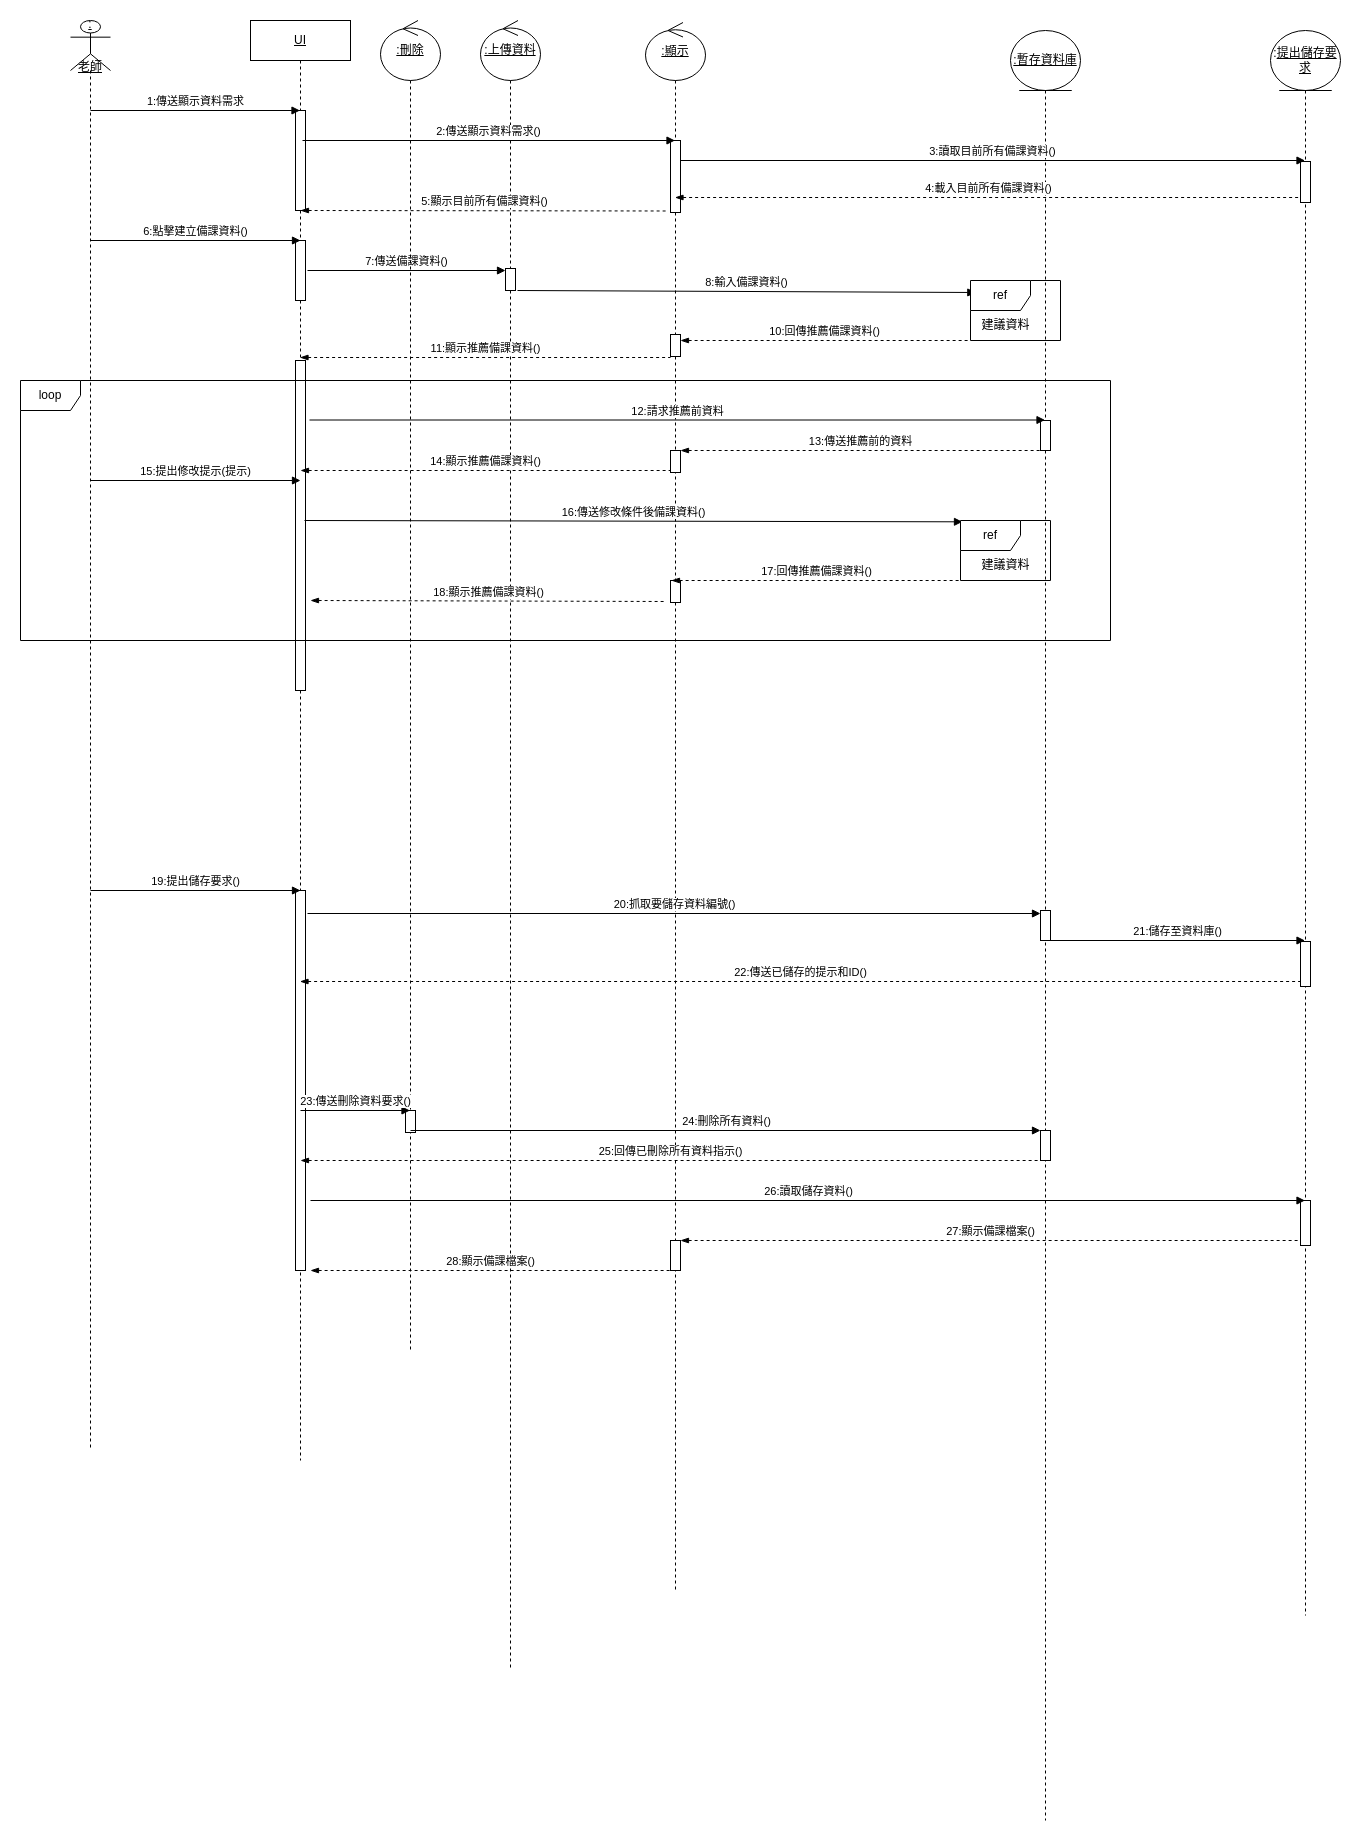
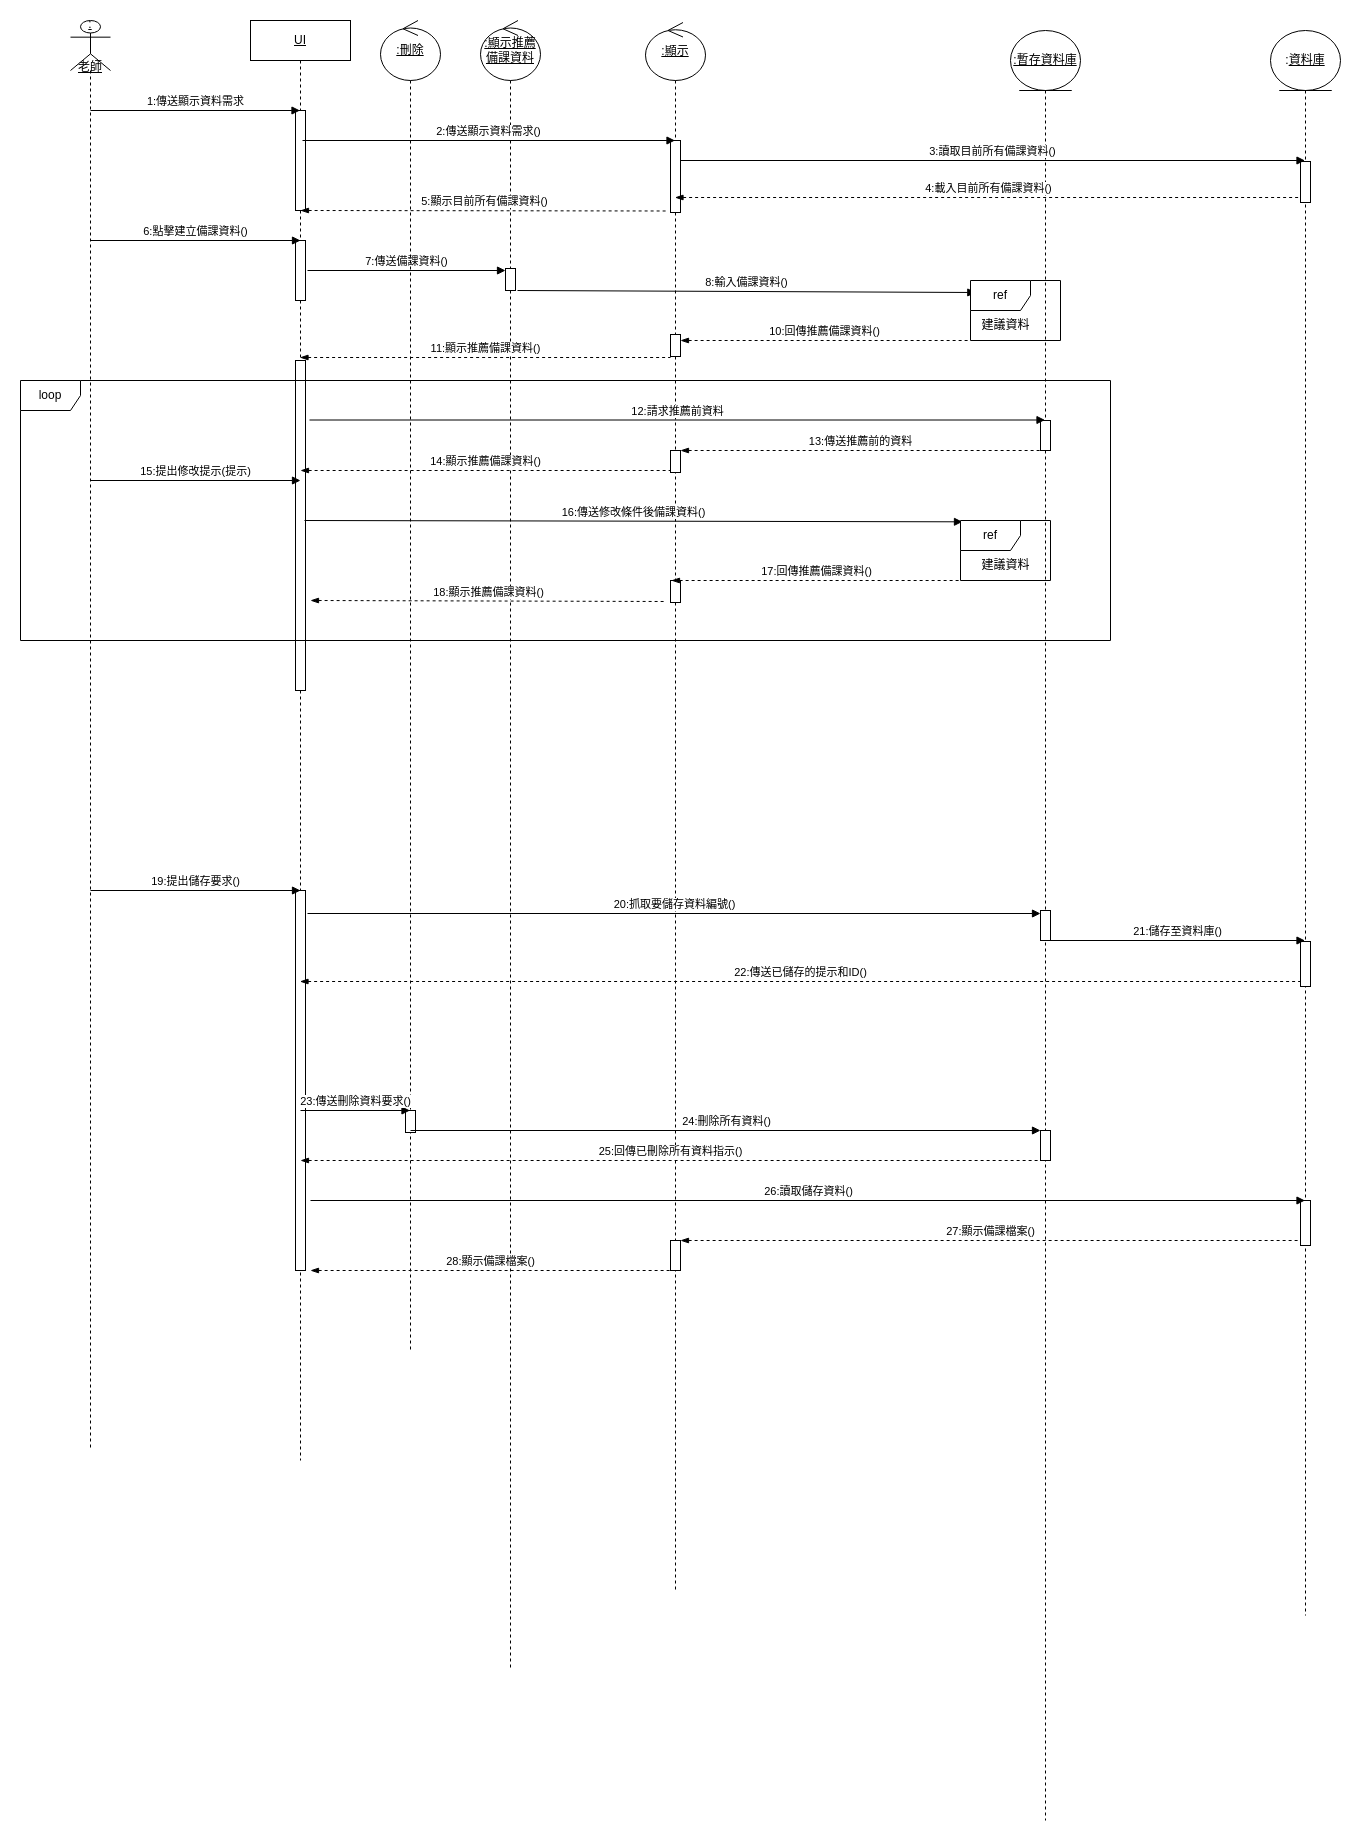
node ":上傳資料": label ":上傳資料" -> ":顯示推薦備課資料"
node ":提出儲存要求": label ":提出儲存要求" -> ":資料庫"
